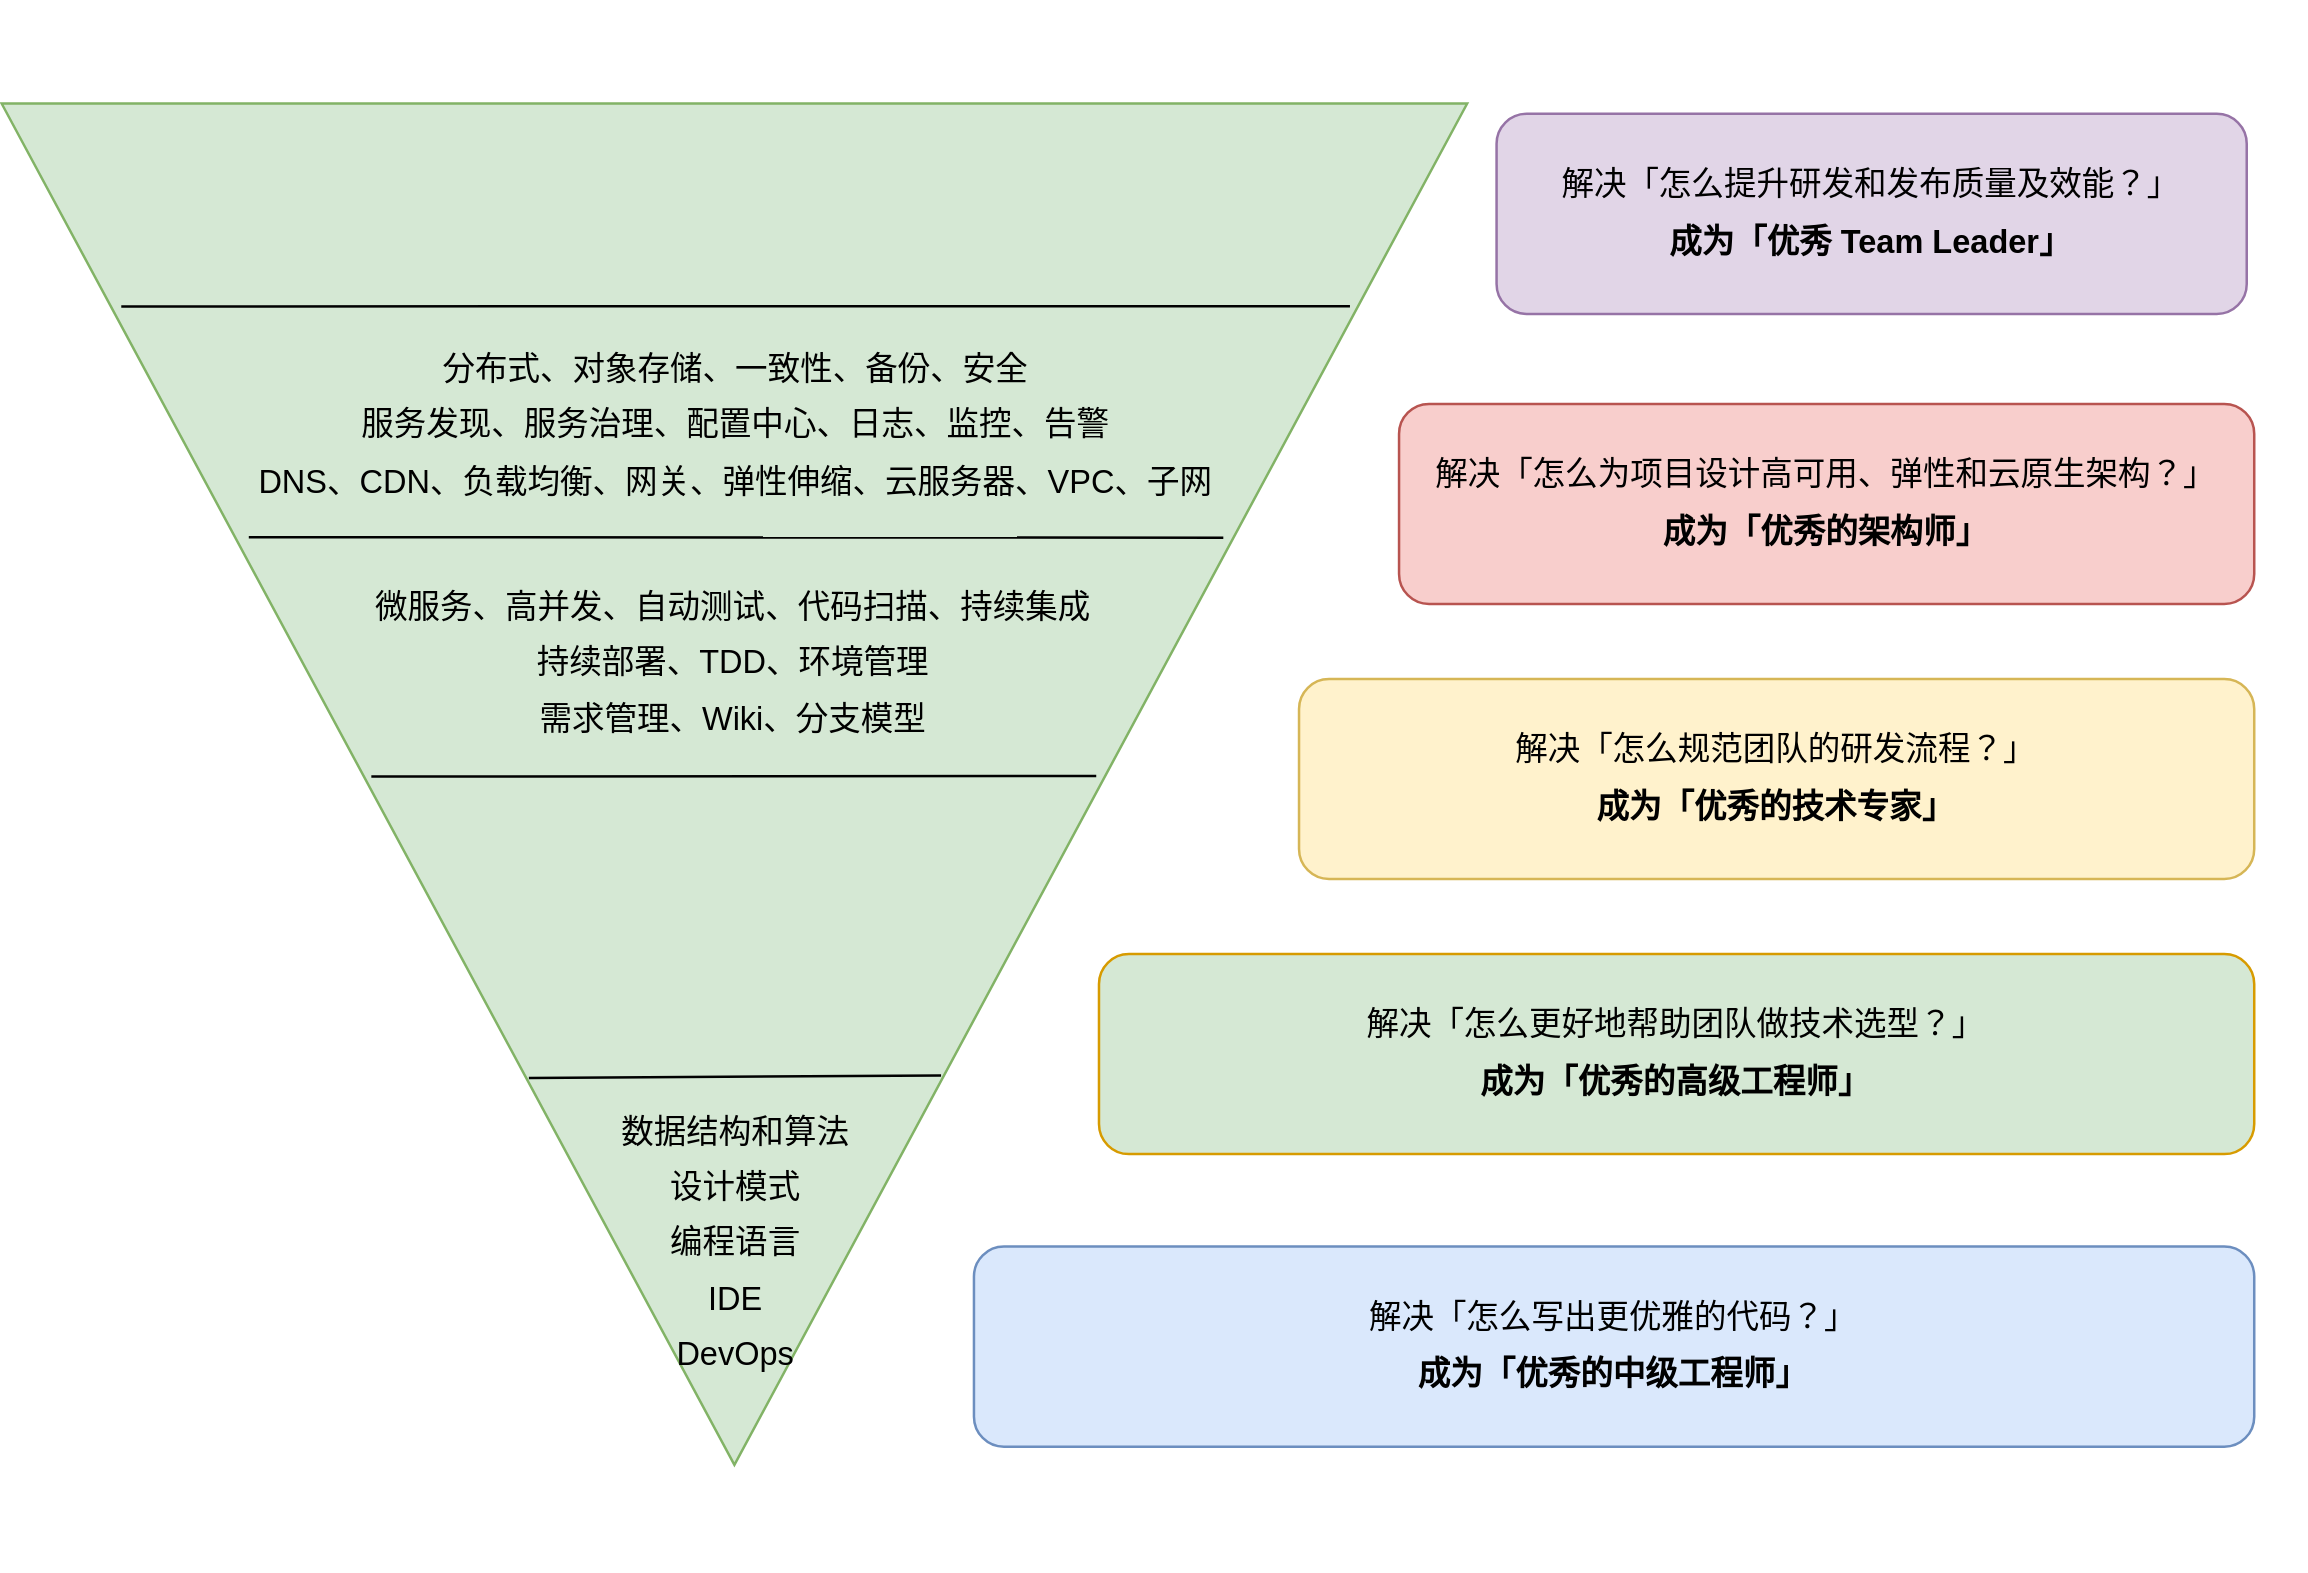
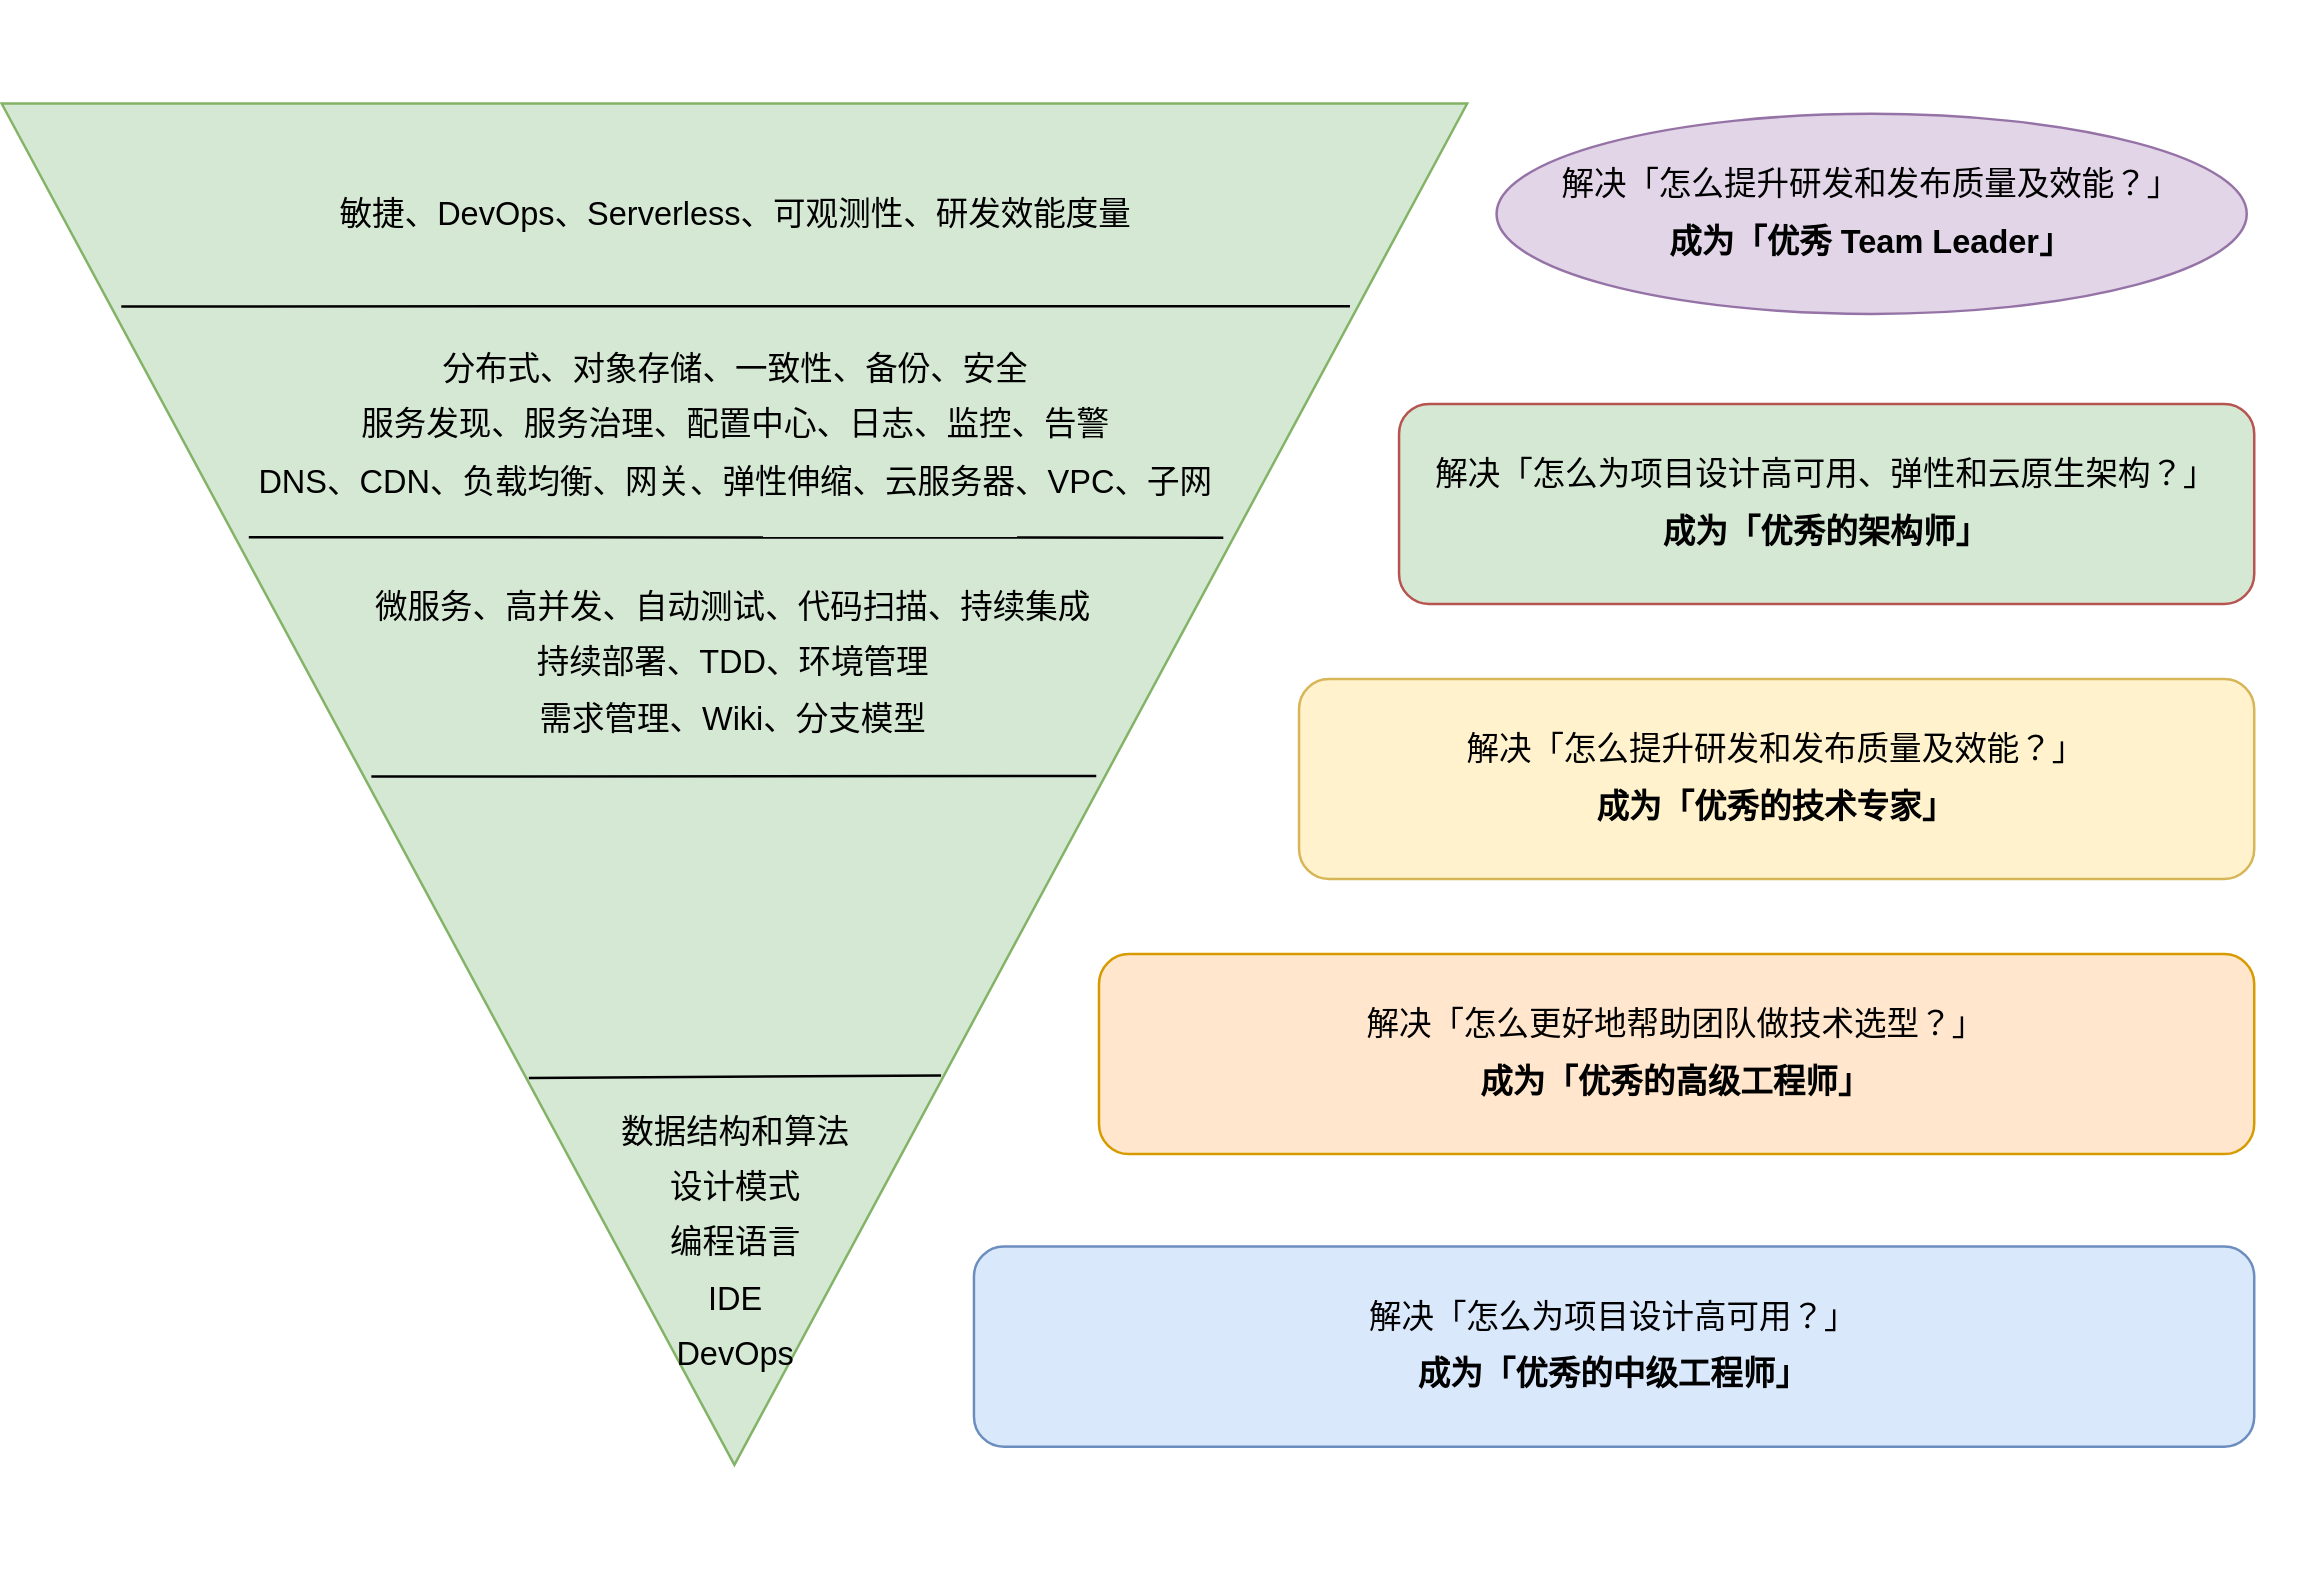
node "敏捷、DevOps、Serverless、可观测性、研发效能度量": added
node "解决「怎么提升研发和发布质量及效能？」 成为「优秀 Team Leader」": shape rounded rectangle -> ellipse
node "解决「怎么为项目设计高可用、弹性和云原生架构？」 成为「优秀的架构师」": fillcolor #f8cecc -> #d5e8d4
node "解决「怎么规范团队的研发流程？」 成为「优秀的技术专家」": label "解决「怎么规范团队的研发流程？」 成为「优秀的技术专家」" -> "解决「怎么提升研发和发布质量及效能？」 成为「优秀的技术专家」"
node "解决「怎么更好地帮助团队做技术选型？」 成为「优秀的高级工程师」": fillcolor #d5e8d4 -> #ffe6cc
node "解决「怎么写出更优雅的代码？」 成为「优秀的中级工程师」": label "解决「怎么写出更优雅的代码？」 成为「优秀的中级工程师」" -> "解决「怎么为项目设计高可用？」 成为「优秀的中级工程师」"
